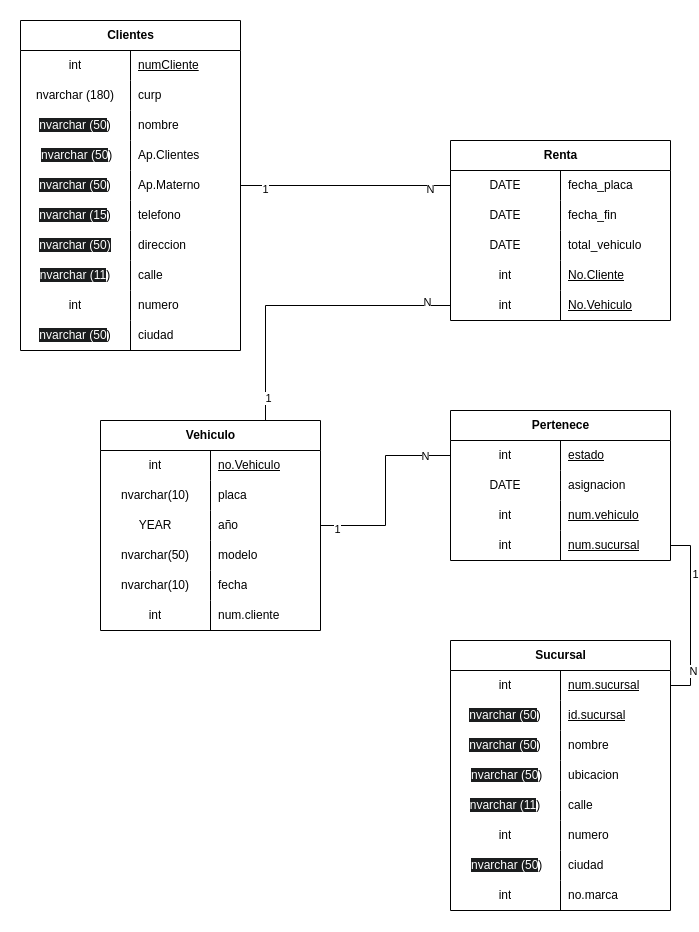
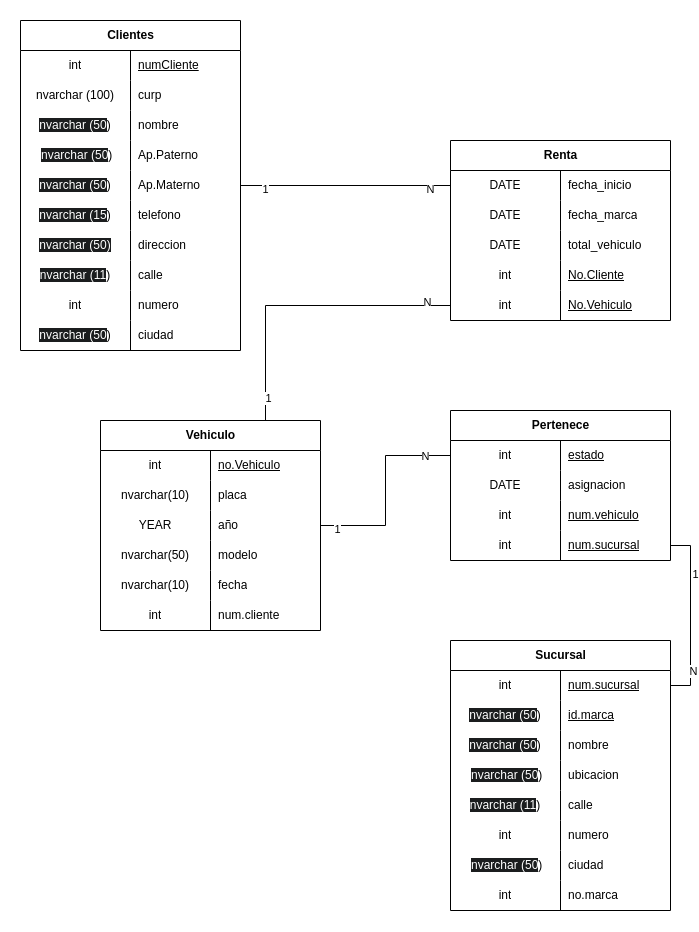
node "nvarchar (180)": label "nvarchar (180)" -> "nvarchar (100)"
node "Ap.Clientes": label "Ap.Clientes" -> "Ap.Paterno"
node "fecha_placa": label "fecha_placa" -> "fecha_inicio"
node "fecha_fin": label "fecha_fin" -> "fecha_marca"
node "id.sucursal": label "id.sucursal" -> "id.marca"
